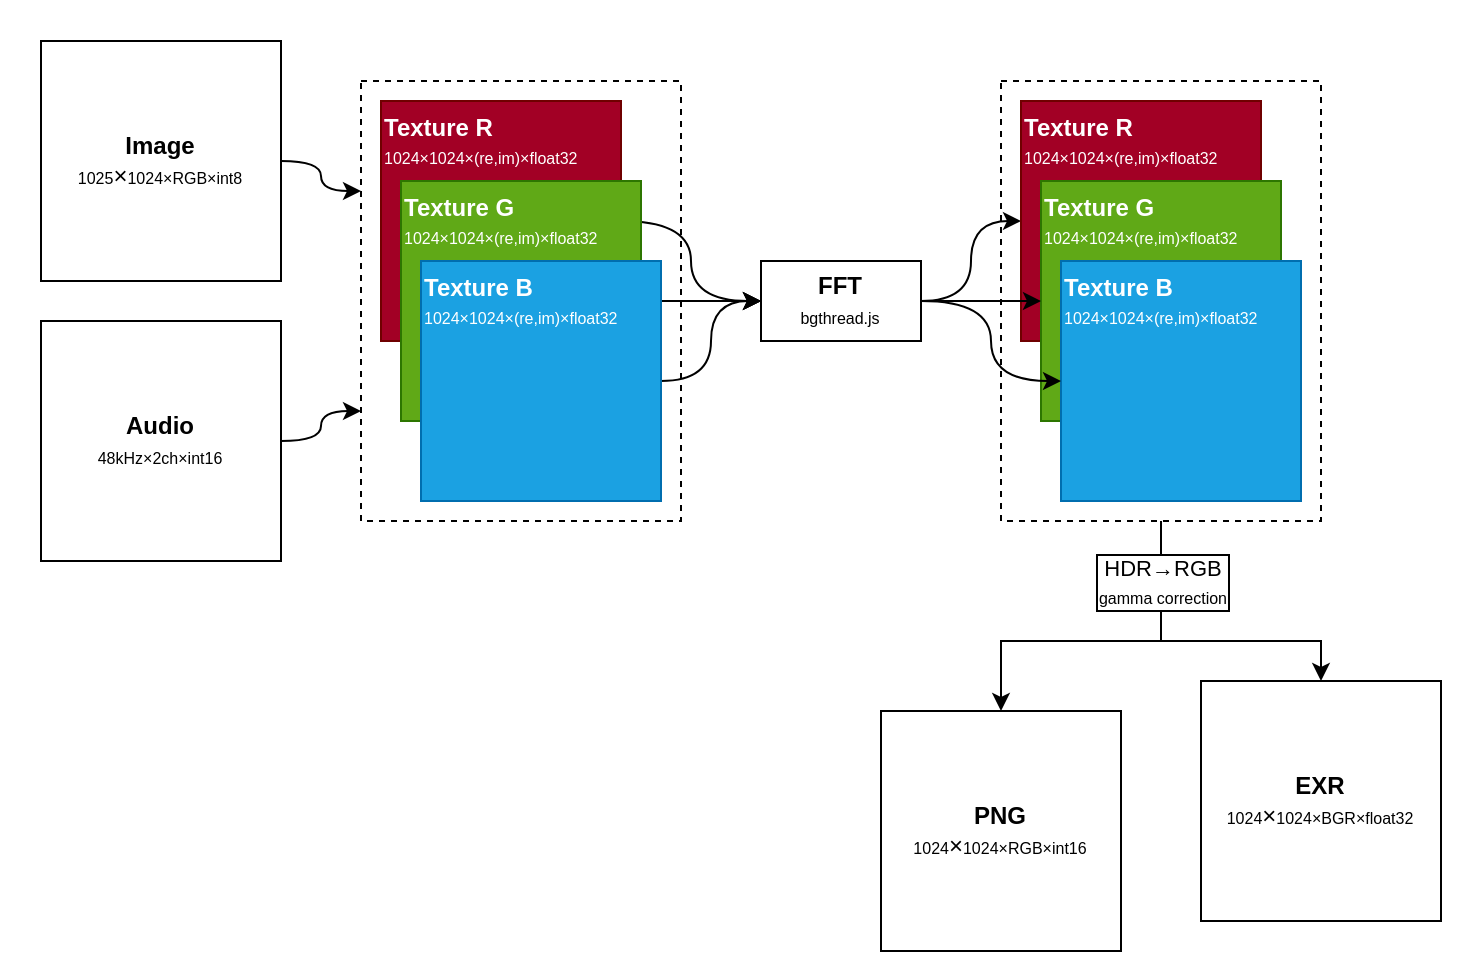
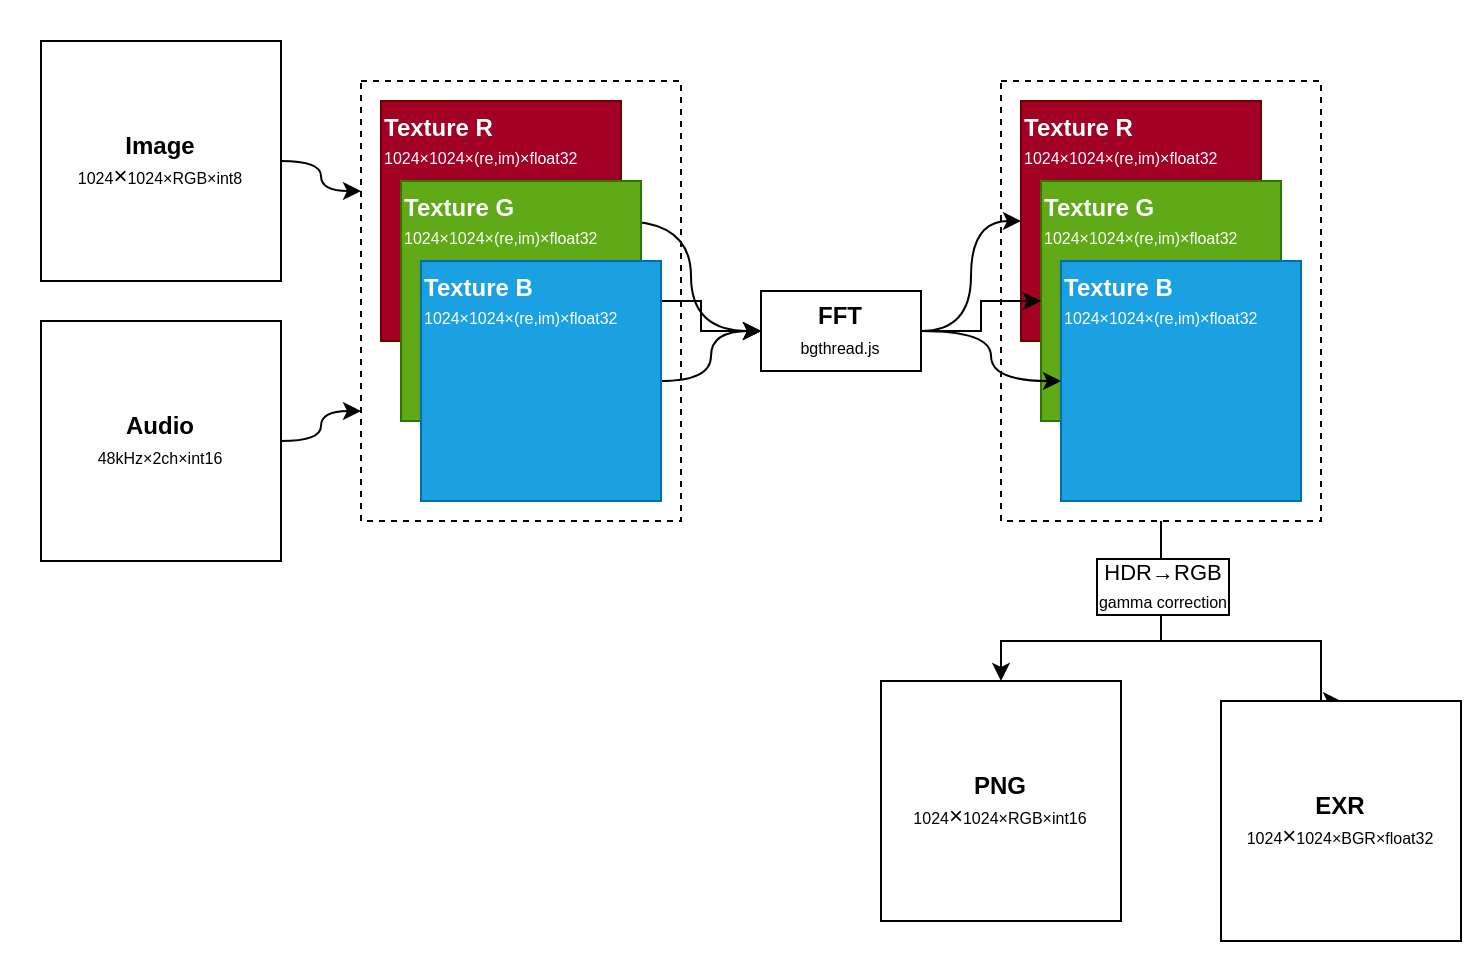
node "Image 1025×1024×RGB×int8": label "Image 1025×1024×RGB×int8" -> "Image 1024×1024×RGB×int8"
node "FFT bgthread.js": moved (841, 301) -> (841, 331)
node "EXR 1024×1024×BGR×float32": moved (1321, 801) -> (1341, 821)
node "PNG 1024×1024×RGB×int16": moved (1001, 831) -> (1001, 801)
